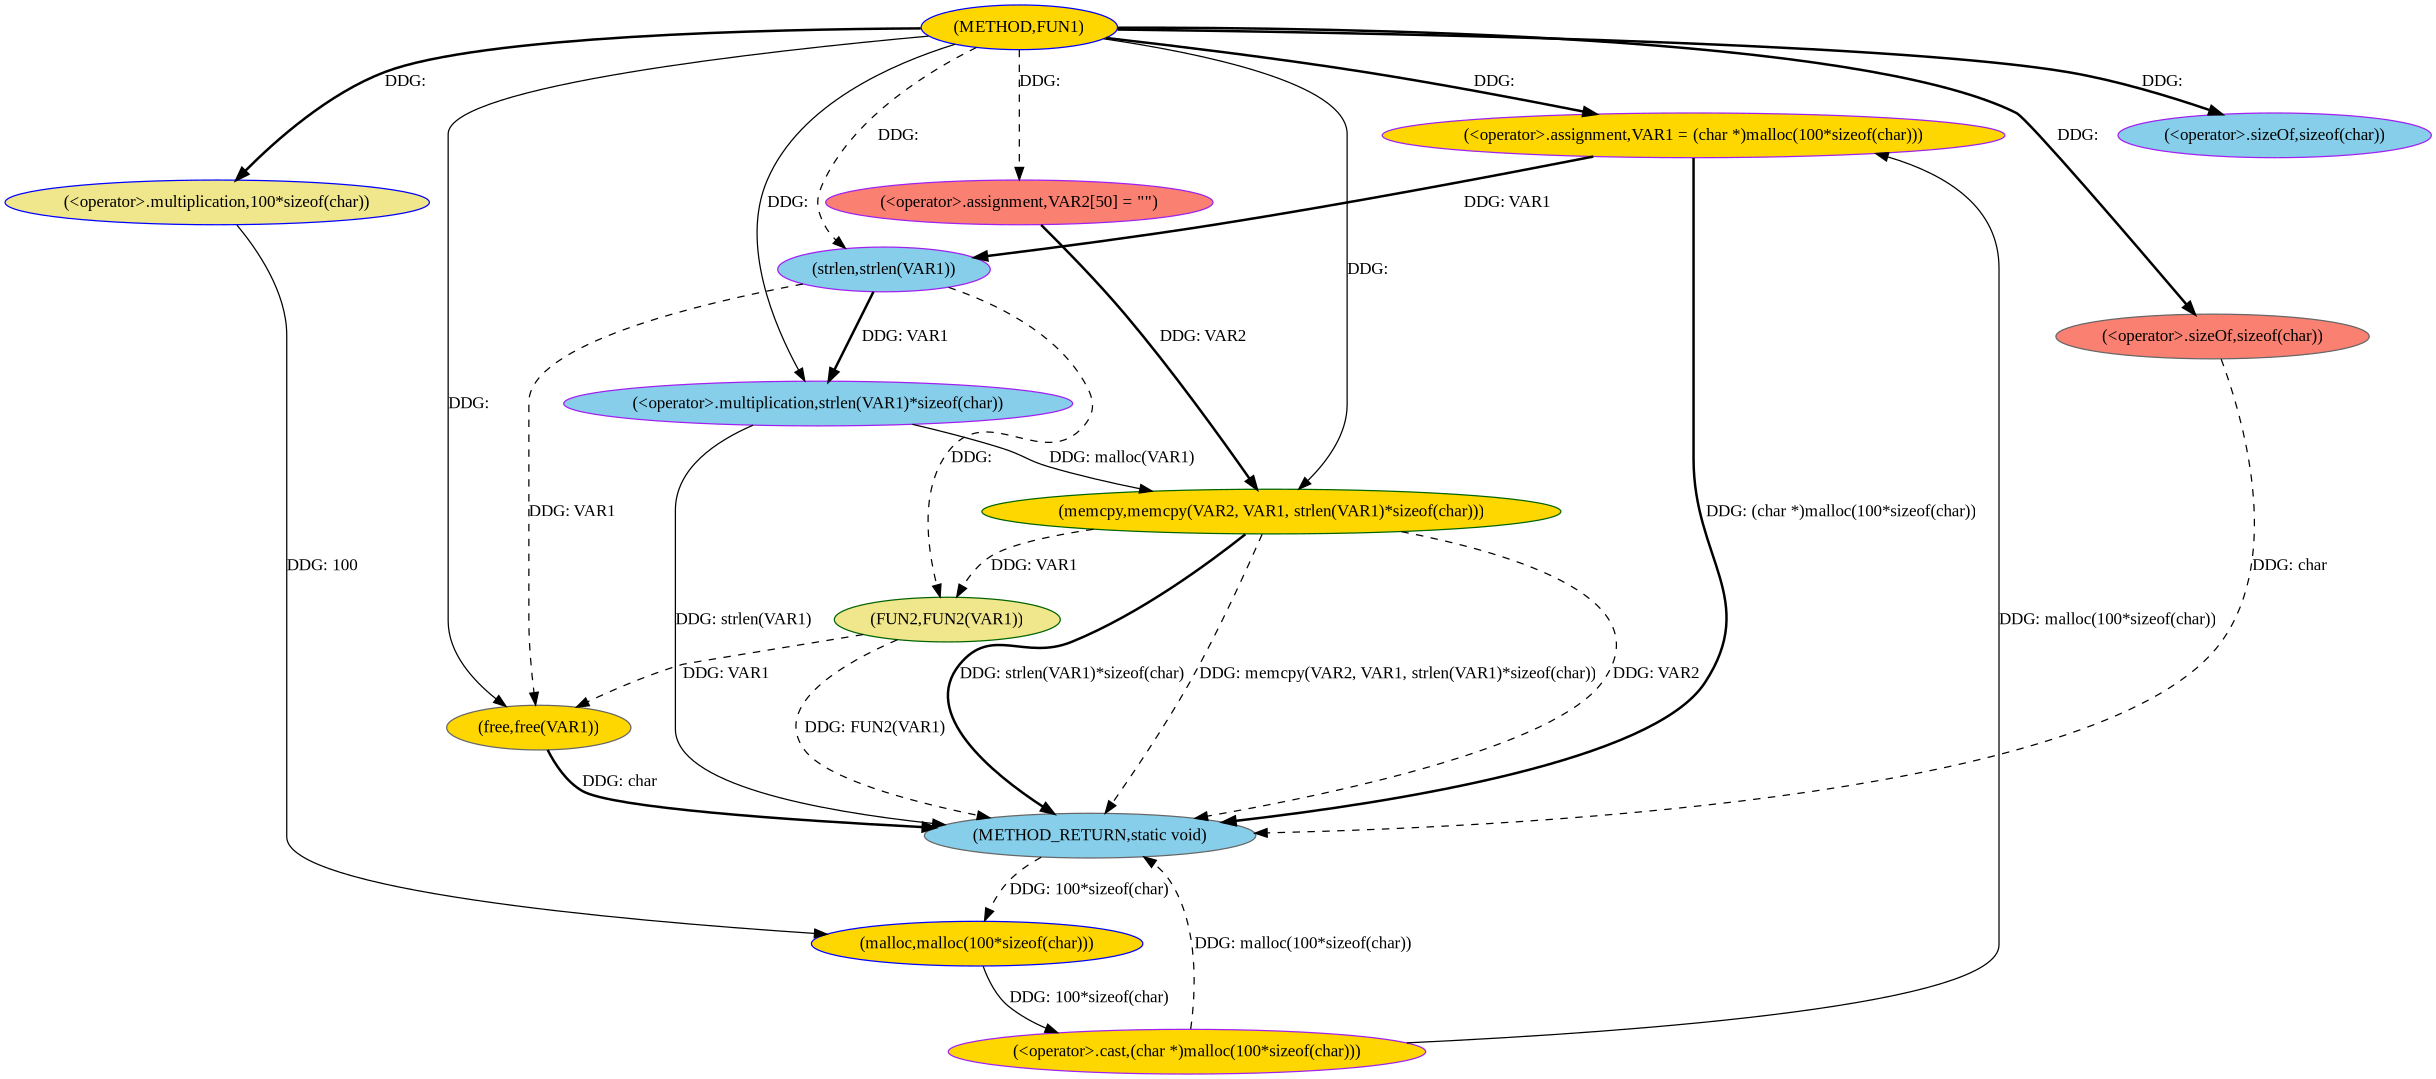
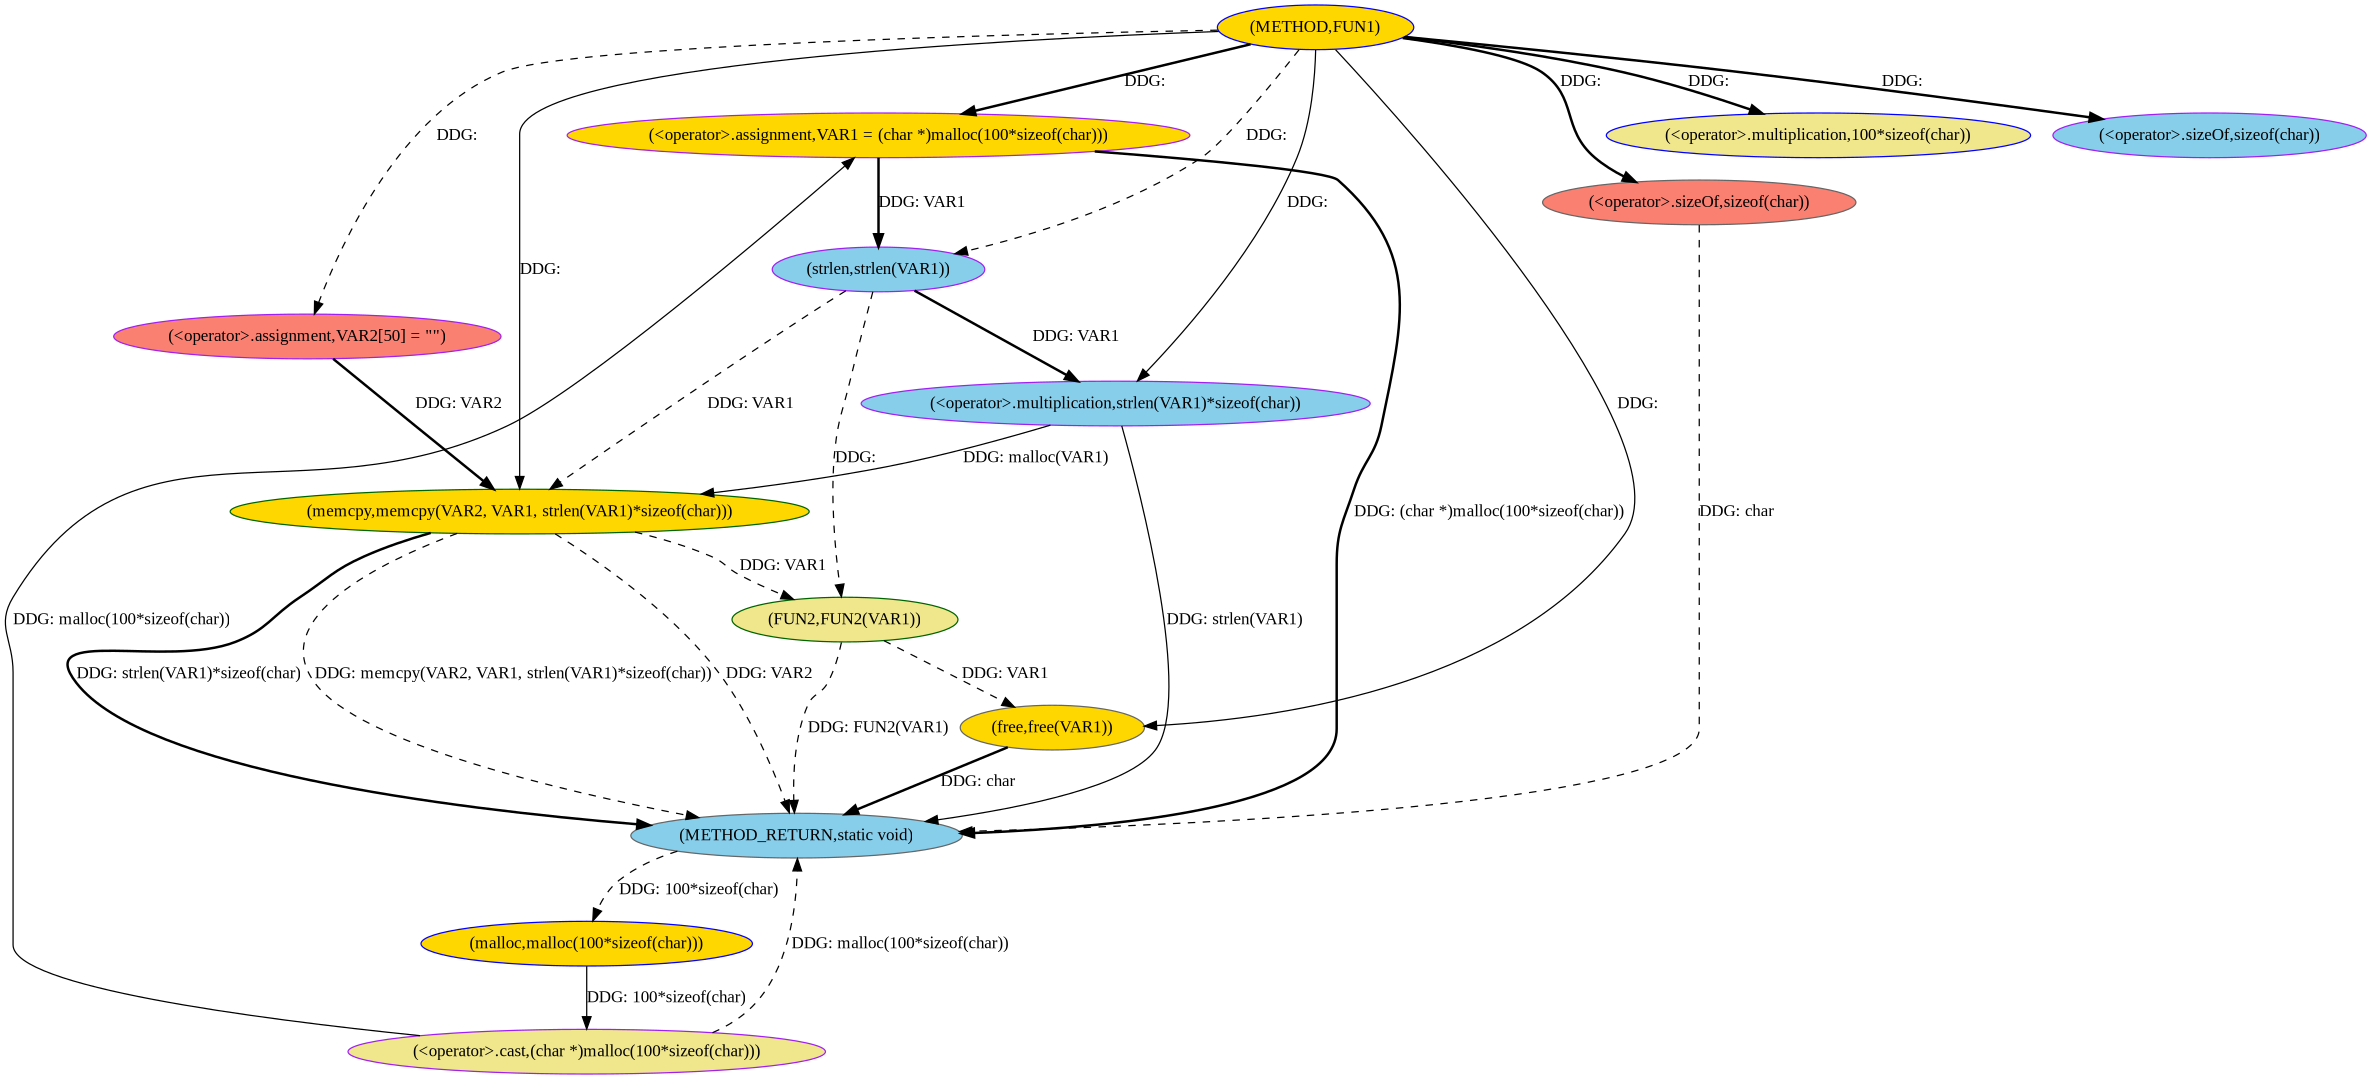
edge "(strlen,strlen(VAR1))" -> "(free,free(VAR1))": now "(strlen,strlen(VAR1))" -> "(memcpy,memcpy(VAR2, VAR1, strlen(VAR1)*sizeof(char)))"
edge "(<operator>.multiplication,100*sizeof(char))" -> "(malloc,malloc(100*sizeof(char)))": removed, label "DDG: 100"
node "(<operator>.cast,(char *)malloc(100*sizeof(char)))": fillcolor gold -> khaki
